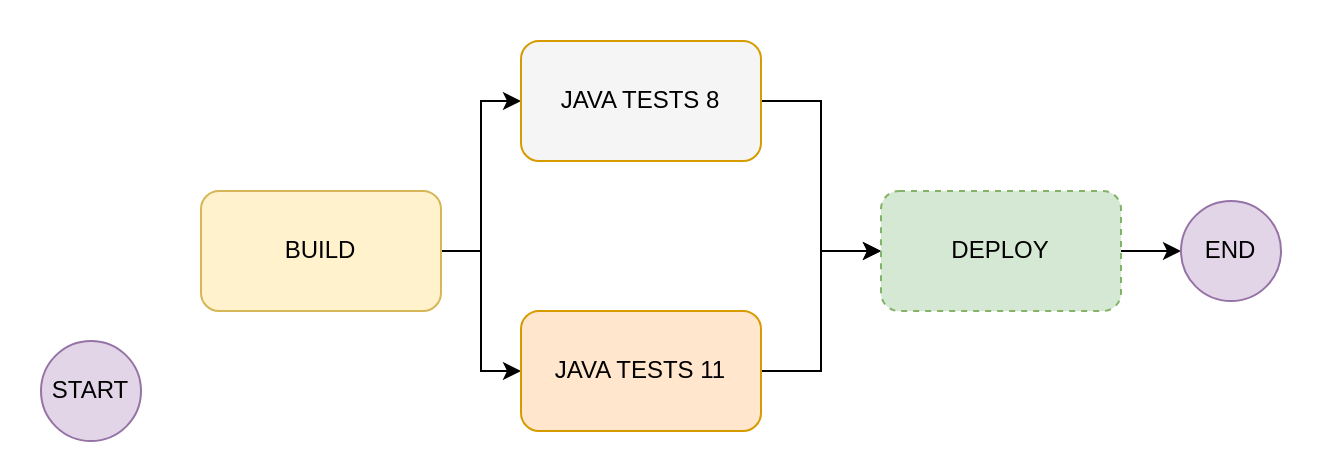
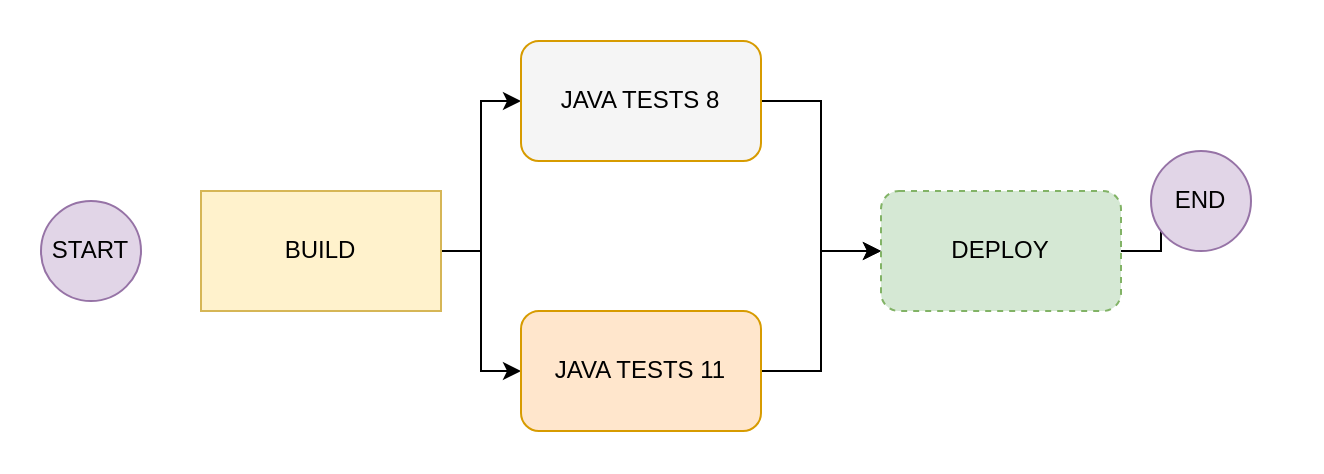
node "BUILD": shape rounded rectangle -> rectangle
node "END": moved (1231, 251) -> (1201, 201)
node "START": moved (91, 391) -> (91, 251)
